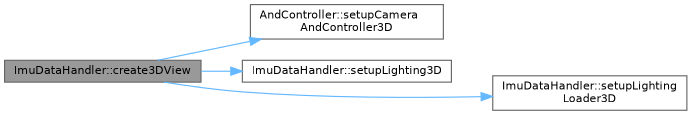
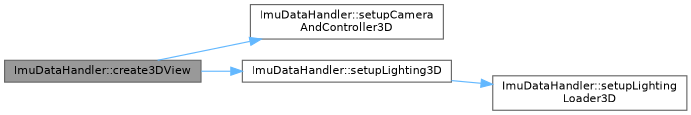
node "AndController::setupCamera AndController3D": label "AndController::setupCamera AndController3D" -> "ImuDataHandler::setupCamera AndController3D"
edge "ImuDataHandler::create3DView" -> "ImuDataHandler::setupLighting Loader3D": now "ImuDataHandler::setupLighting3D" -> "ImuDataHandler::setupLighting Loader3D"
